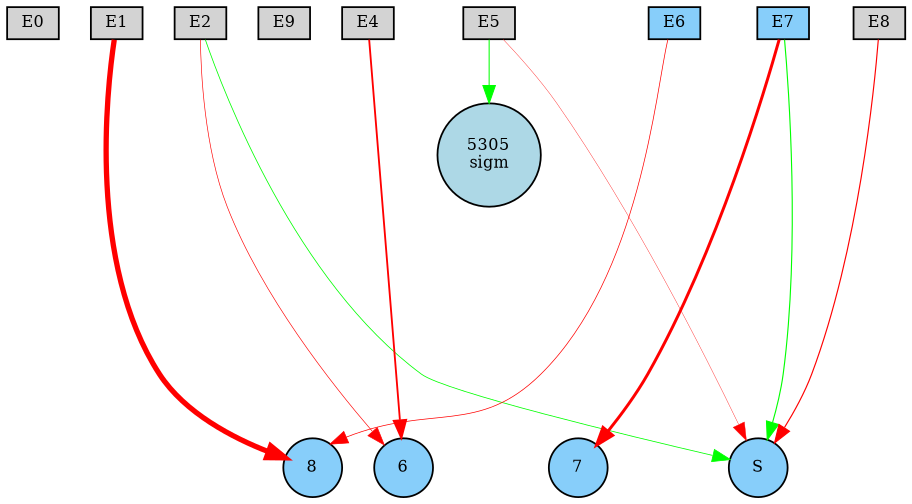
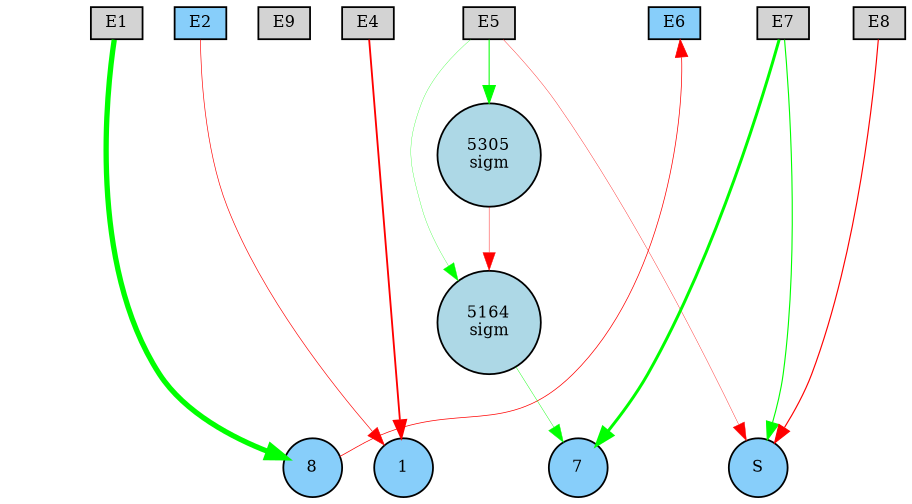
node "E0": removed
node "E2": fillcolor lightgray -> lightskyblue
node "E7": fillcolor lightskyblue -> lightgray
edge "E7" -> "7": color red -> green
edge "E1" -> "8": color red -> green
edge "E6" -> "8": reversed
node "5164 sigm": added
edge "E2" -> "S": removed
node "6": label "6" -> "1"
